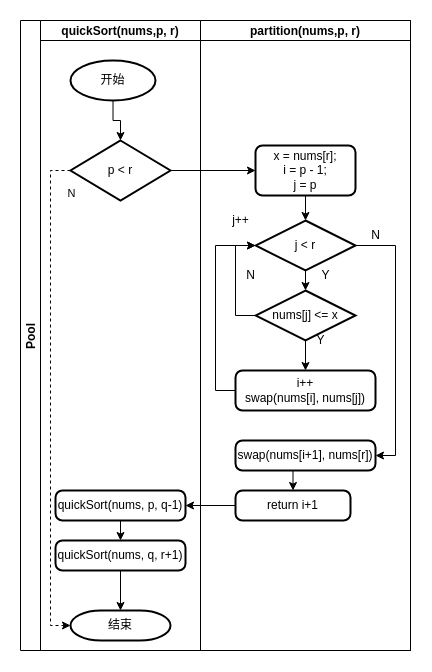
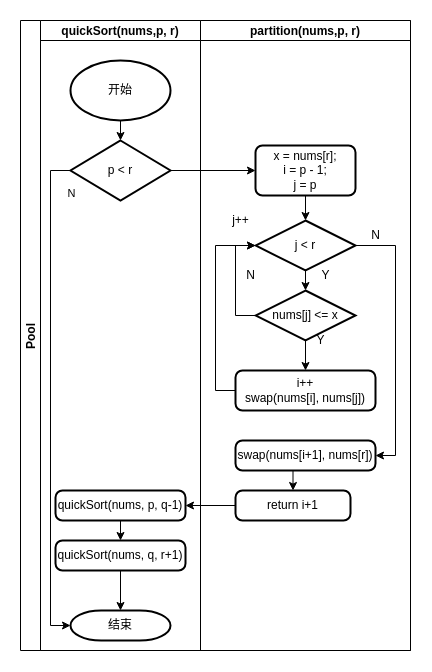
node "开始": size 85x40 -> 100x60
edge "p < r" -> "结束": style dashed -> solid
